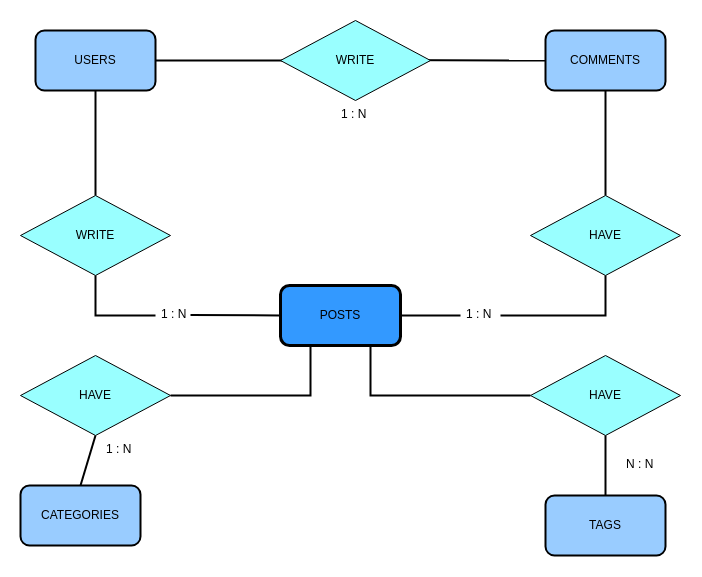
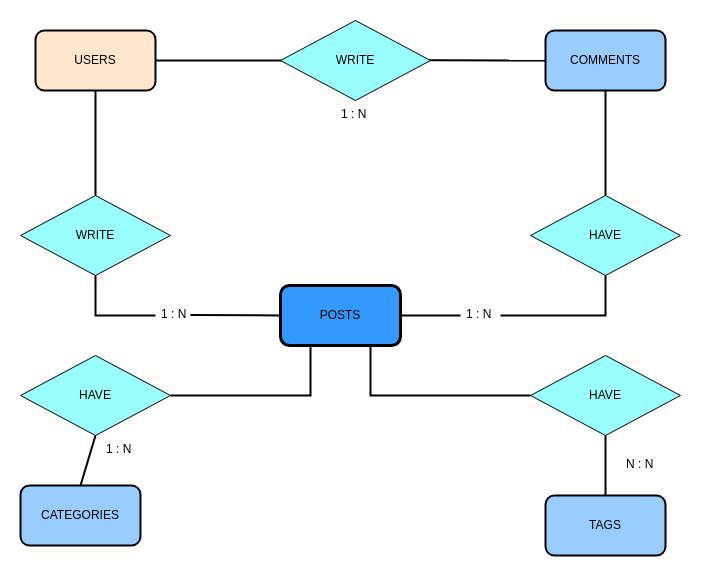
node "USERS": fillcolor #99ccff -> #ffe6cc
